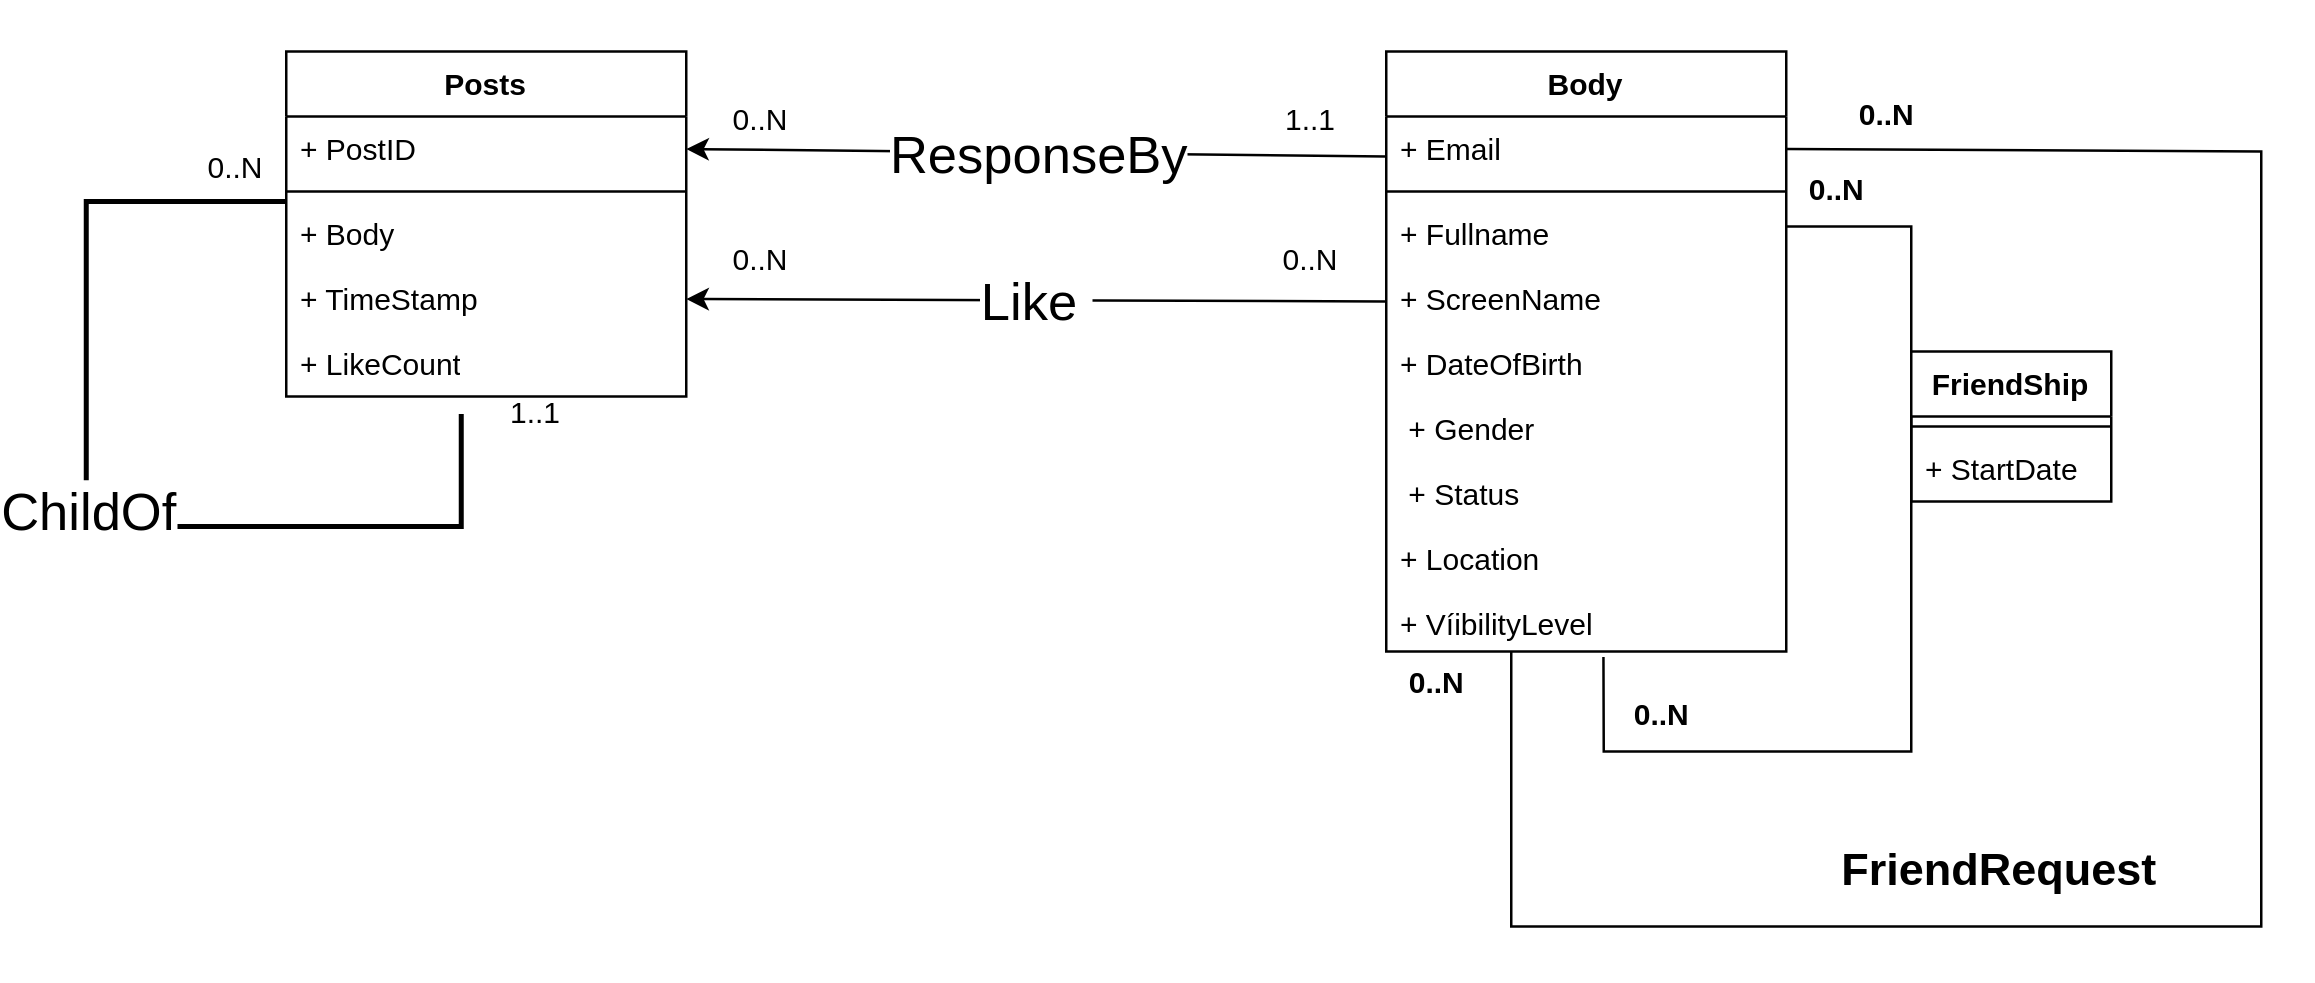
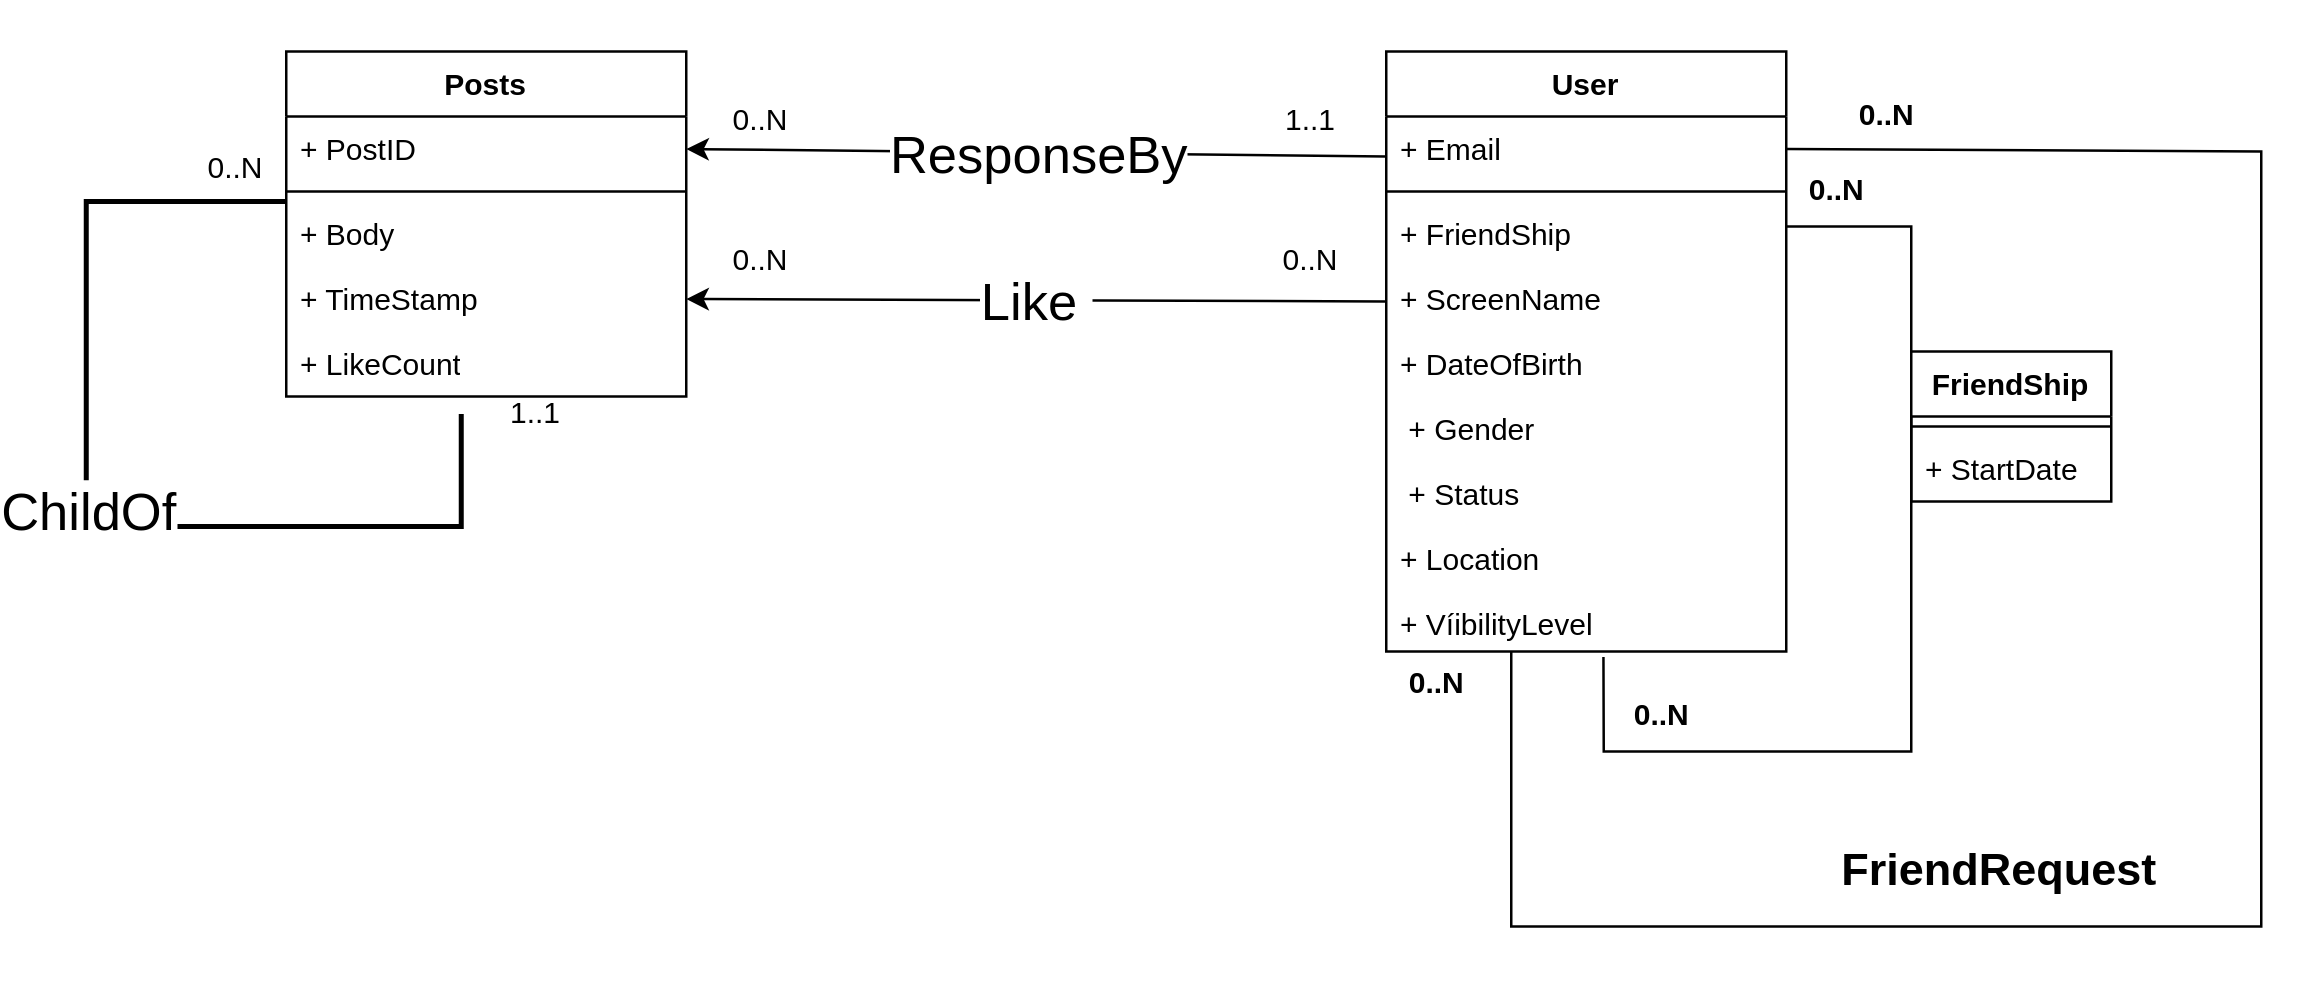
node "Body": label "Body" -> "User"
node "+ Fullname": label "+ Fullname" -> "+ FriendShip"
